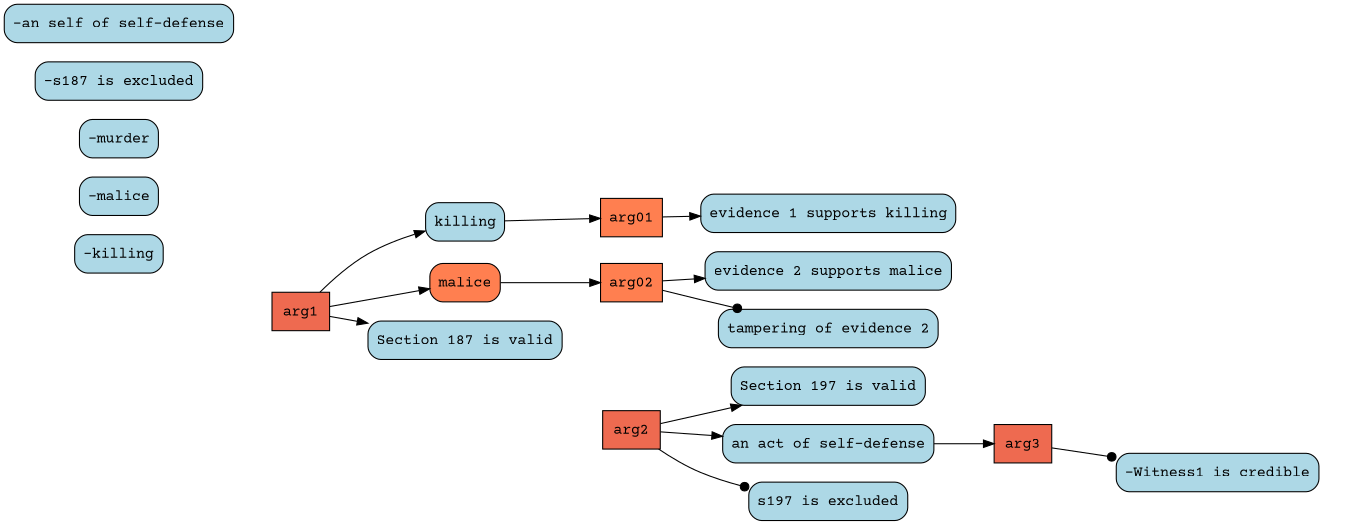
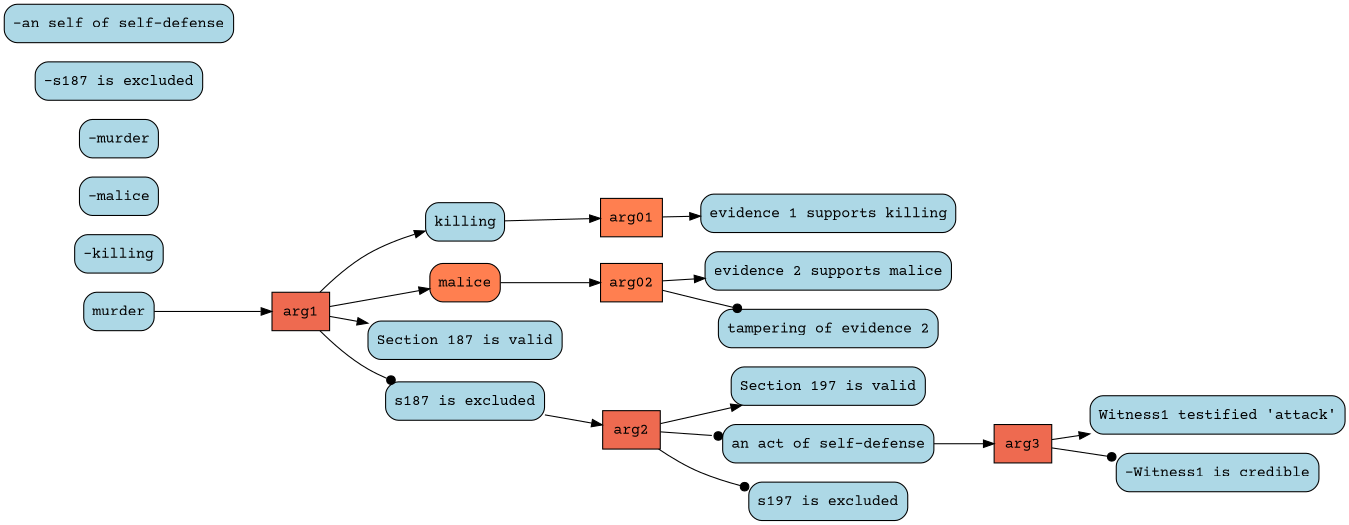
node "murder": added
node "s187 is excluded": added
node "Witness1 testified 'attack'": added
edge "arg2" -> "an act of self-defense": arrowhead normal -> dot
